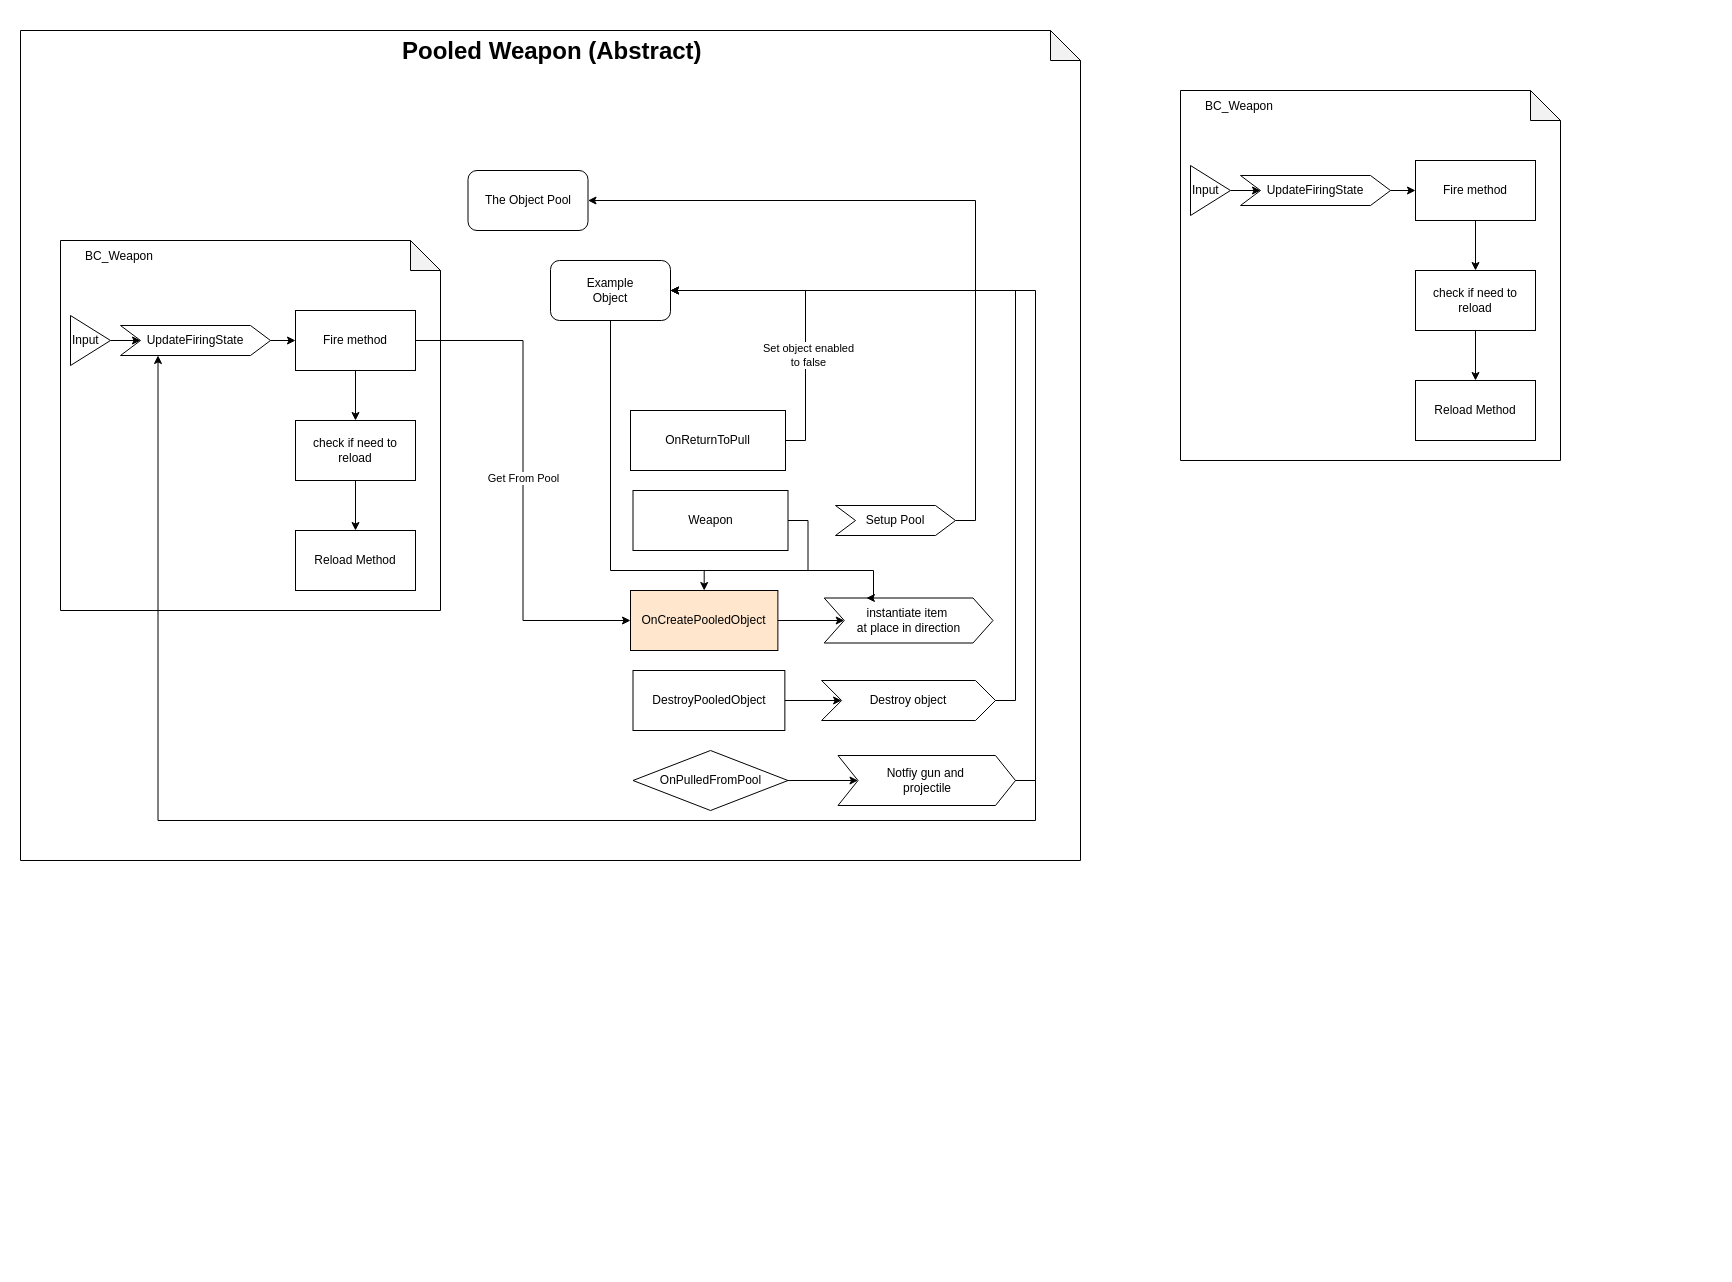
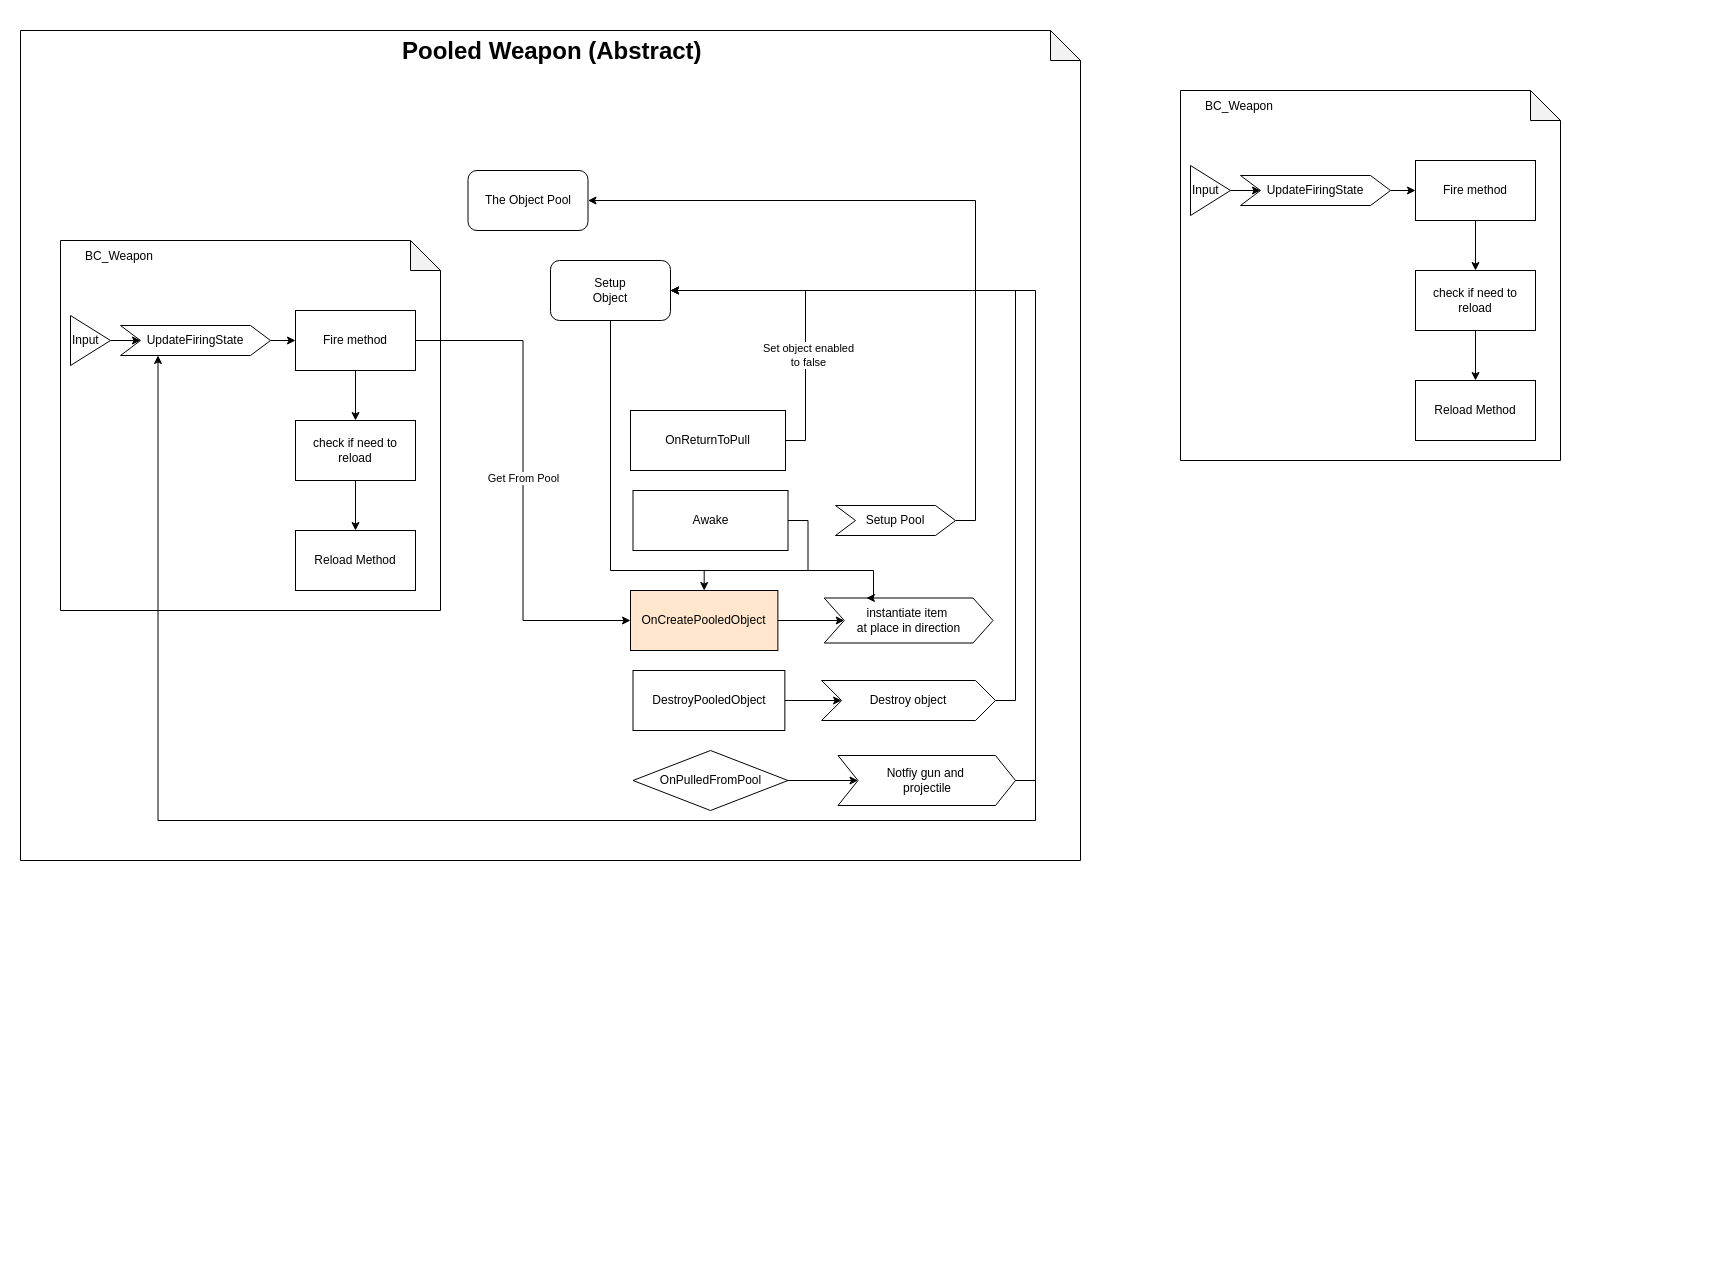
node "Example Object": label "Example Object" -> "Setup Object"
node "Weapon": label "Weapon" -> "Awake"
